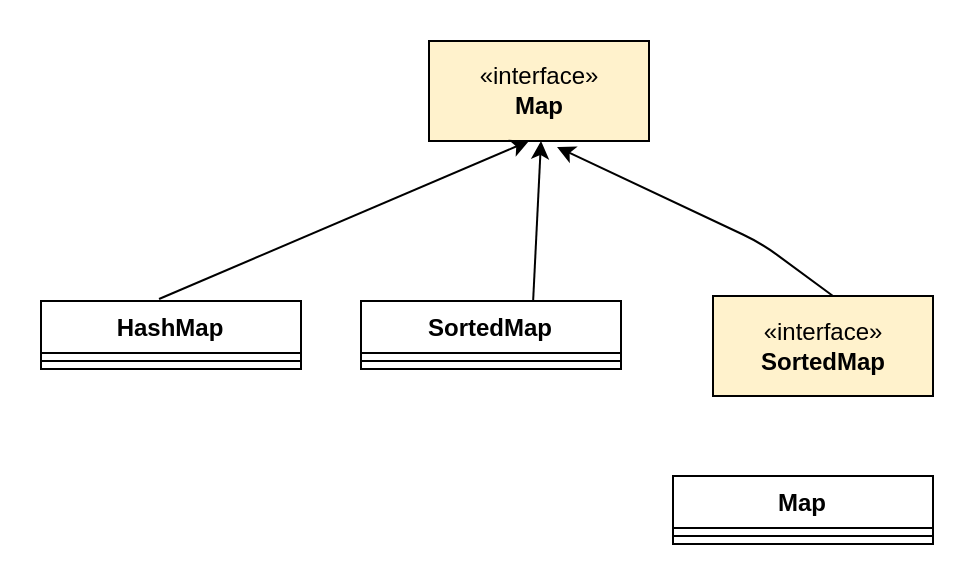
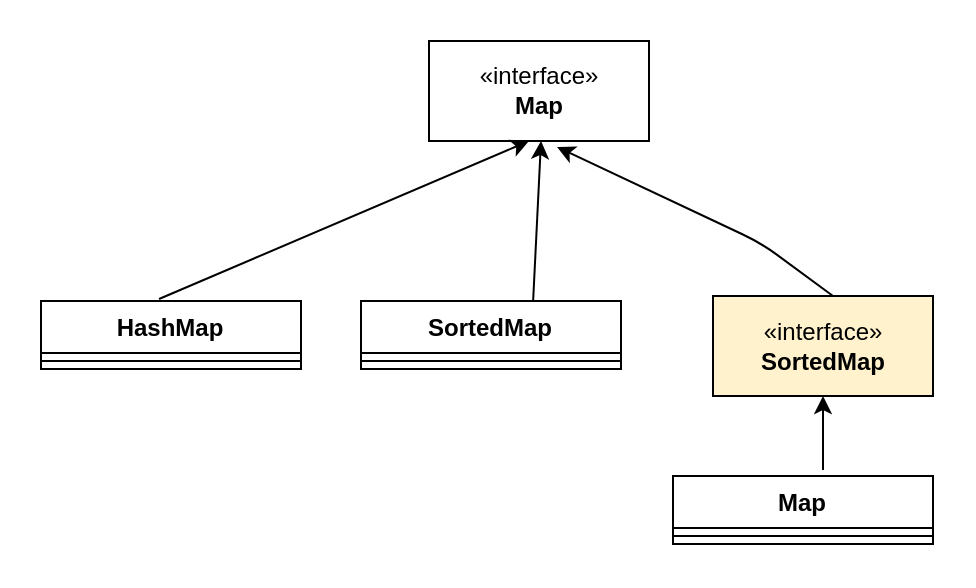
node "«interface» Map": fillcolor #fff2cc -> #ffffff
edge "Map" -> "«interface» SortedMap": added
